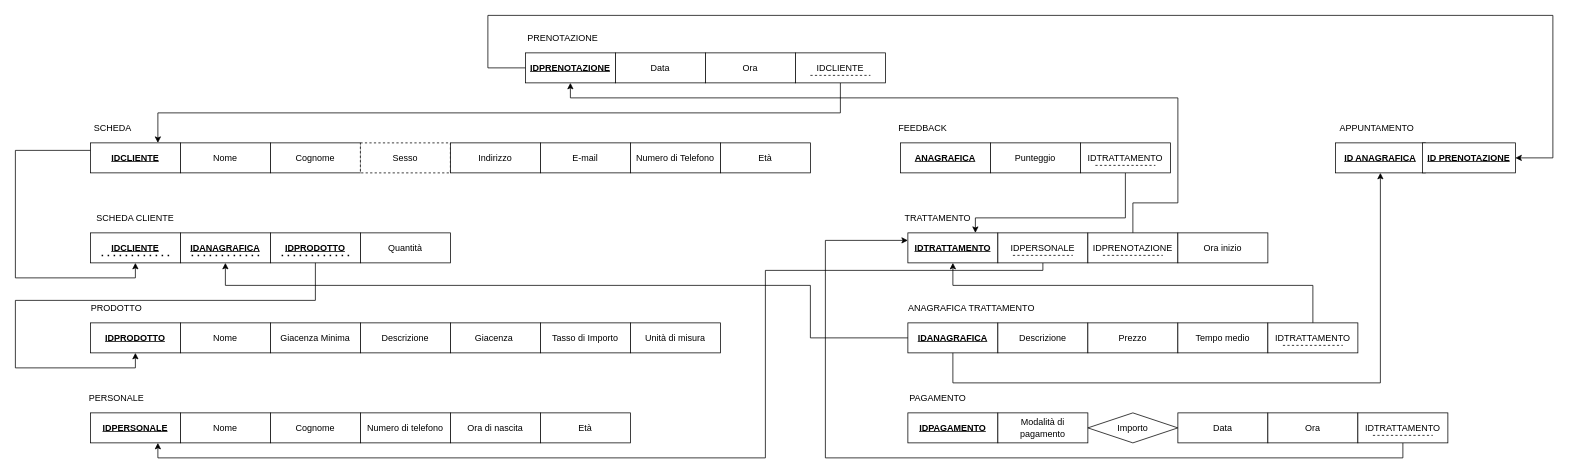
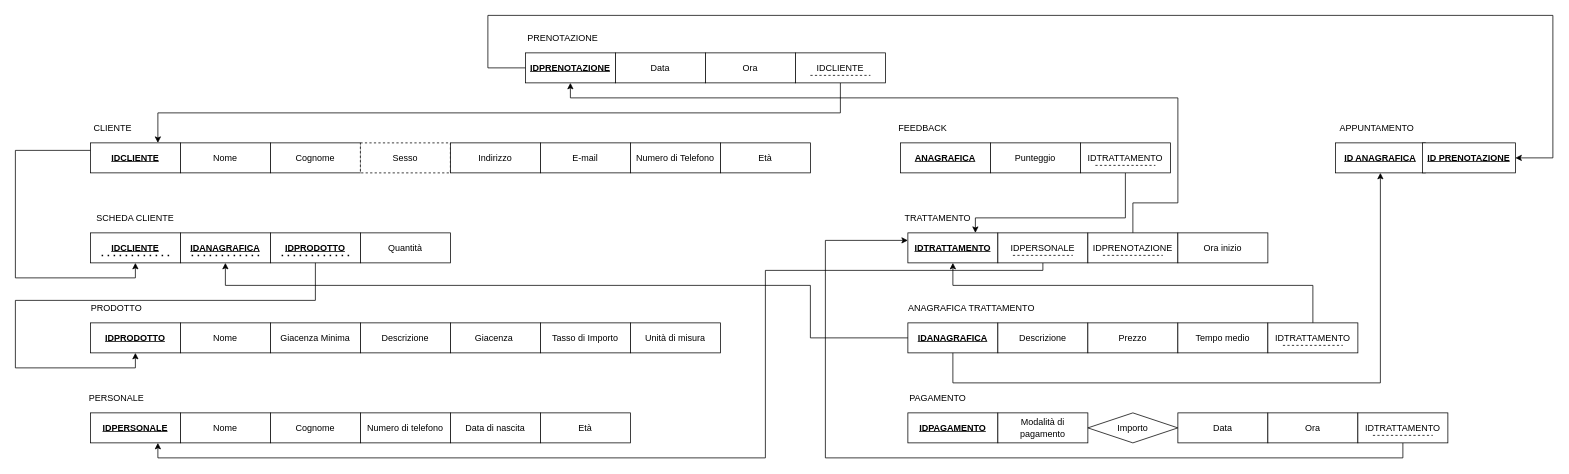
node "SCHEDA": label "SCHEDA" -> "CLIENTE"
node "Ora di nascita": label "Ora di nascita" -> "Data di nascita"
